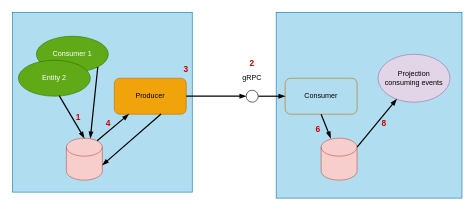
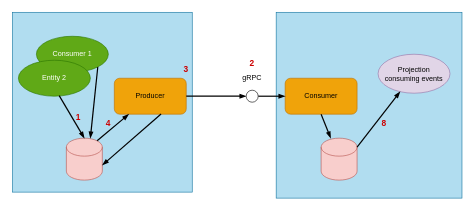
node "Projection consuming events": size 72x48 -> 72x39
node "Consumer": fillcolor #b1ddf0 -> #f0a30a
node "6": removed
